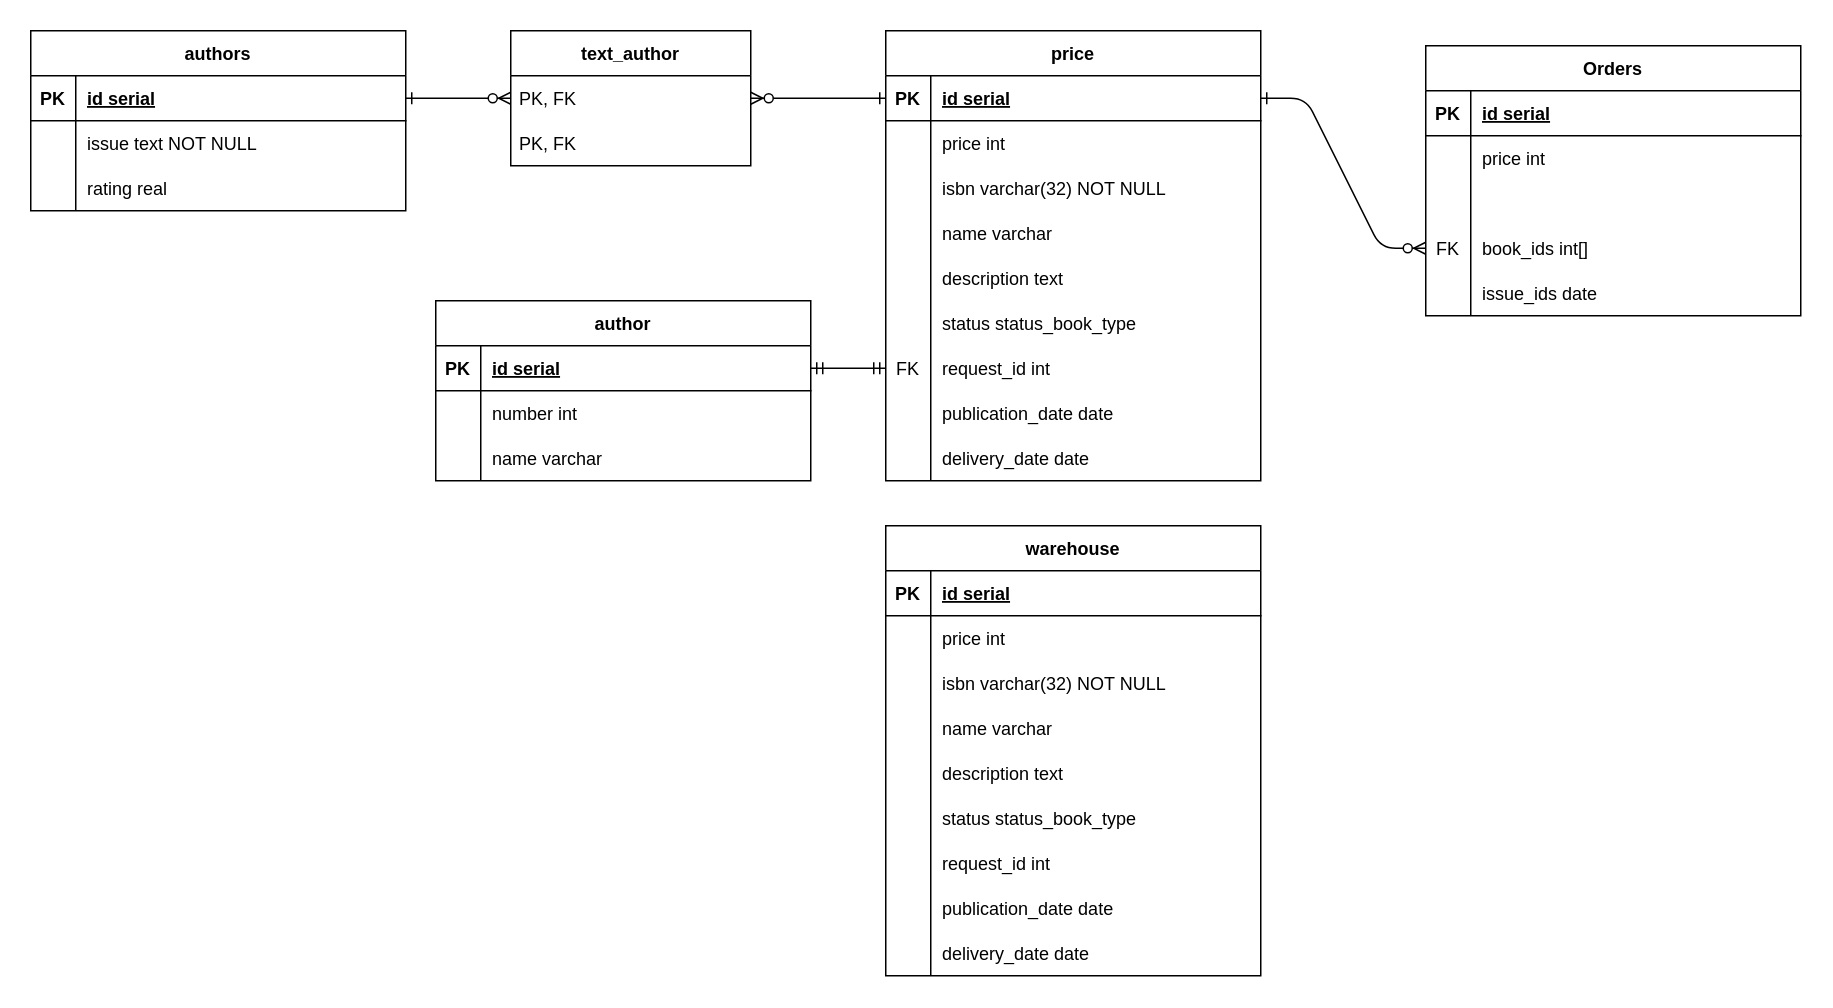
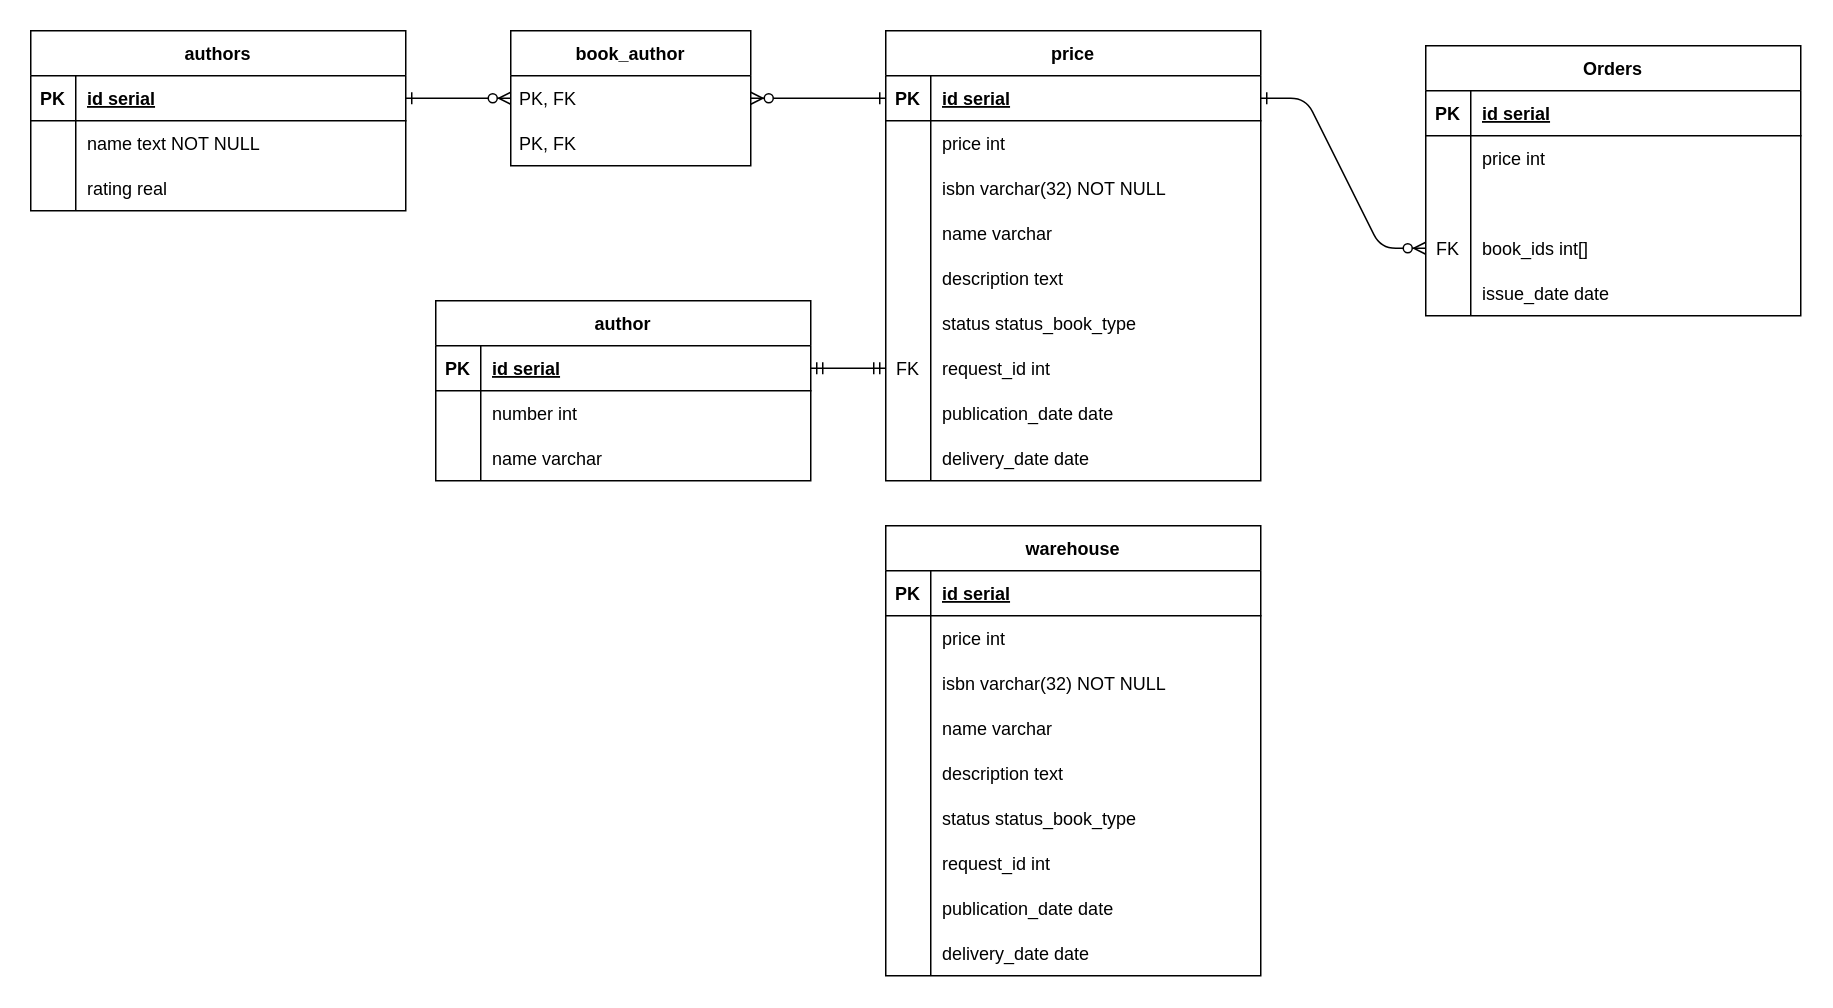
node "text_author": label "text_author" -> "book_author"
node "issue text NOT NULL": label "issue text NOT NULL" -> "name text NOT NULL"
node "issue_ids date": label "issue_ids date" -> "issue_date date"
